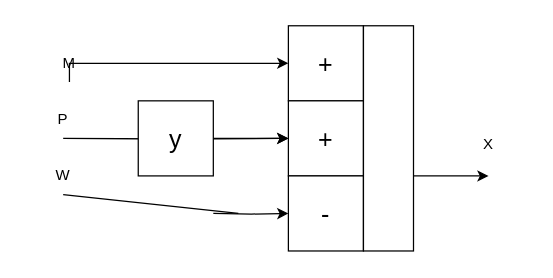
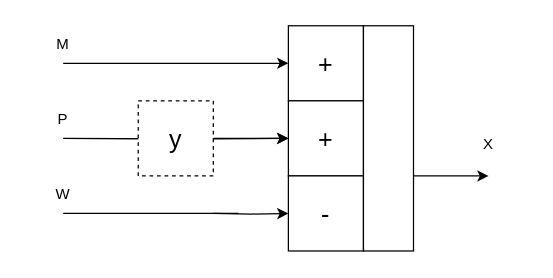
node "M": moved (69, 63) -> (63, 44)
node "y": style solid -> dashed
node "W": moved (63, 176) -> (63, 194)
